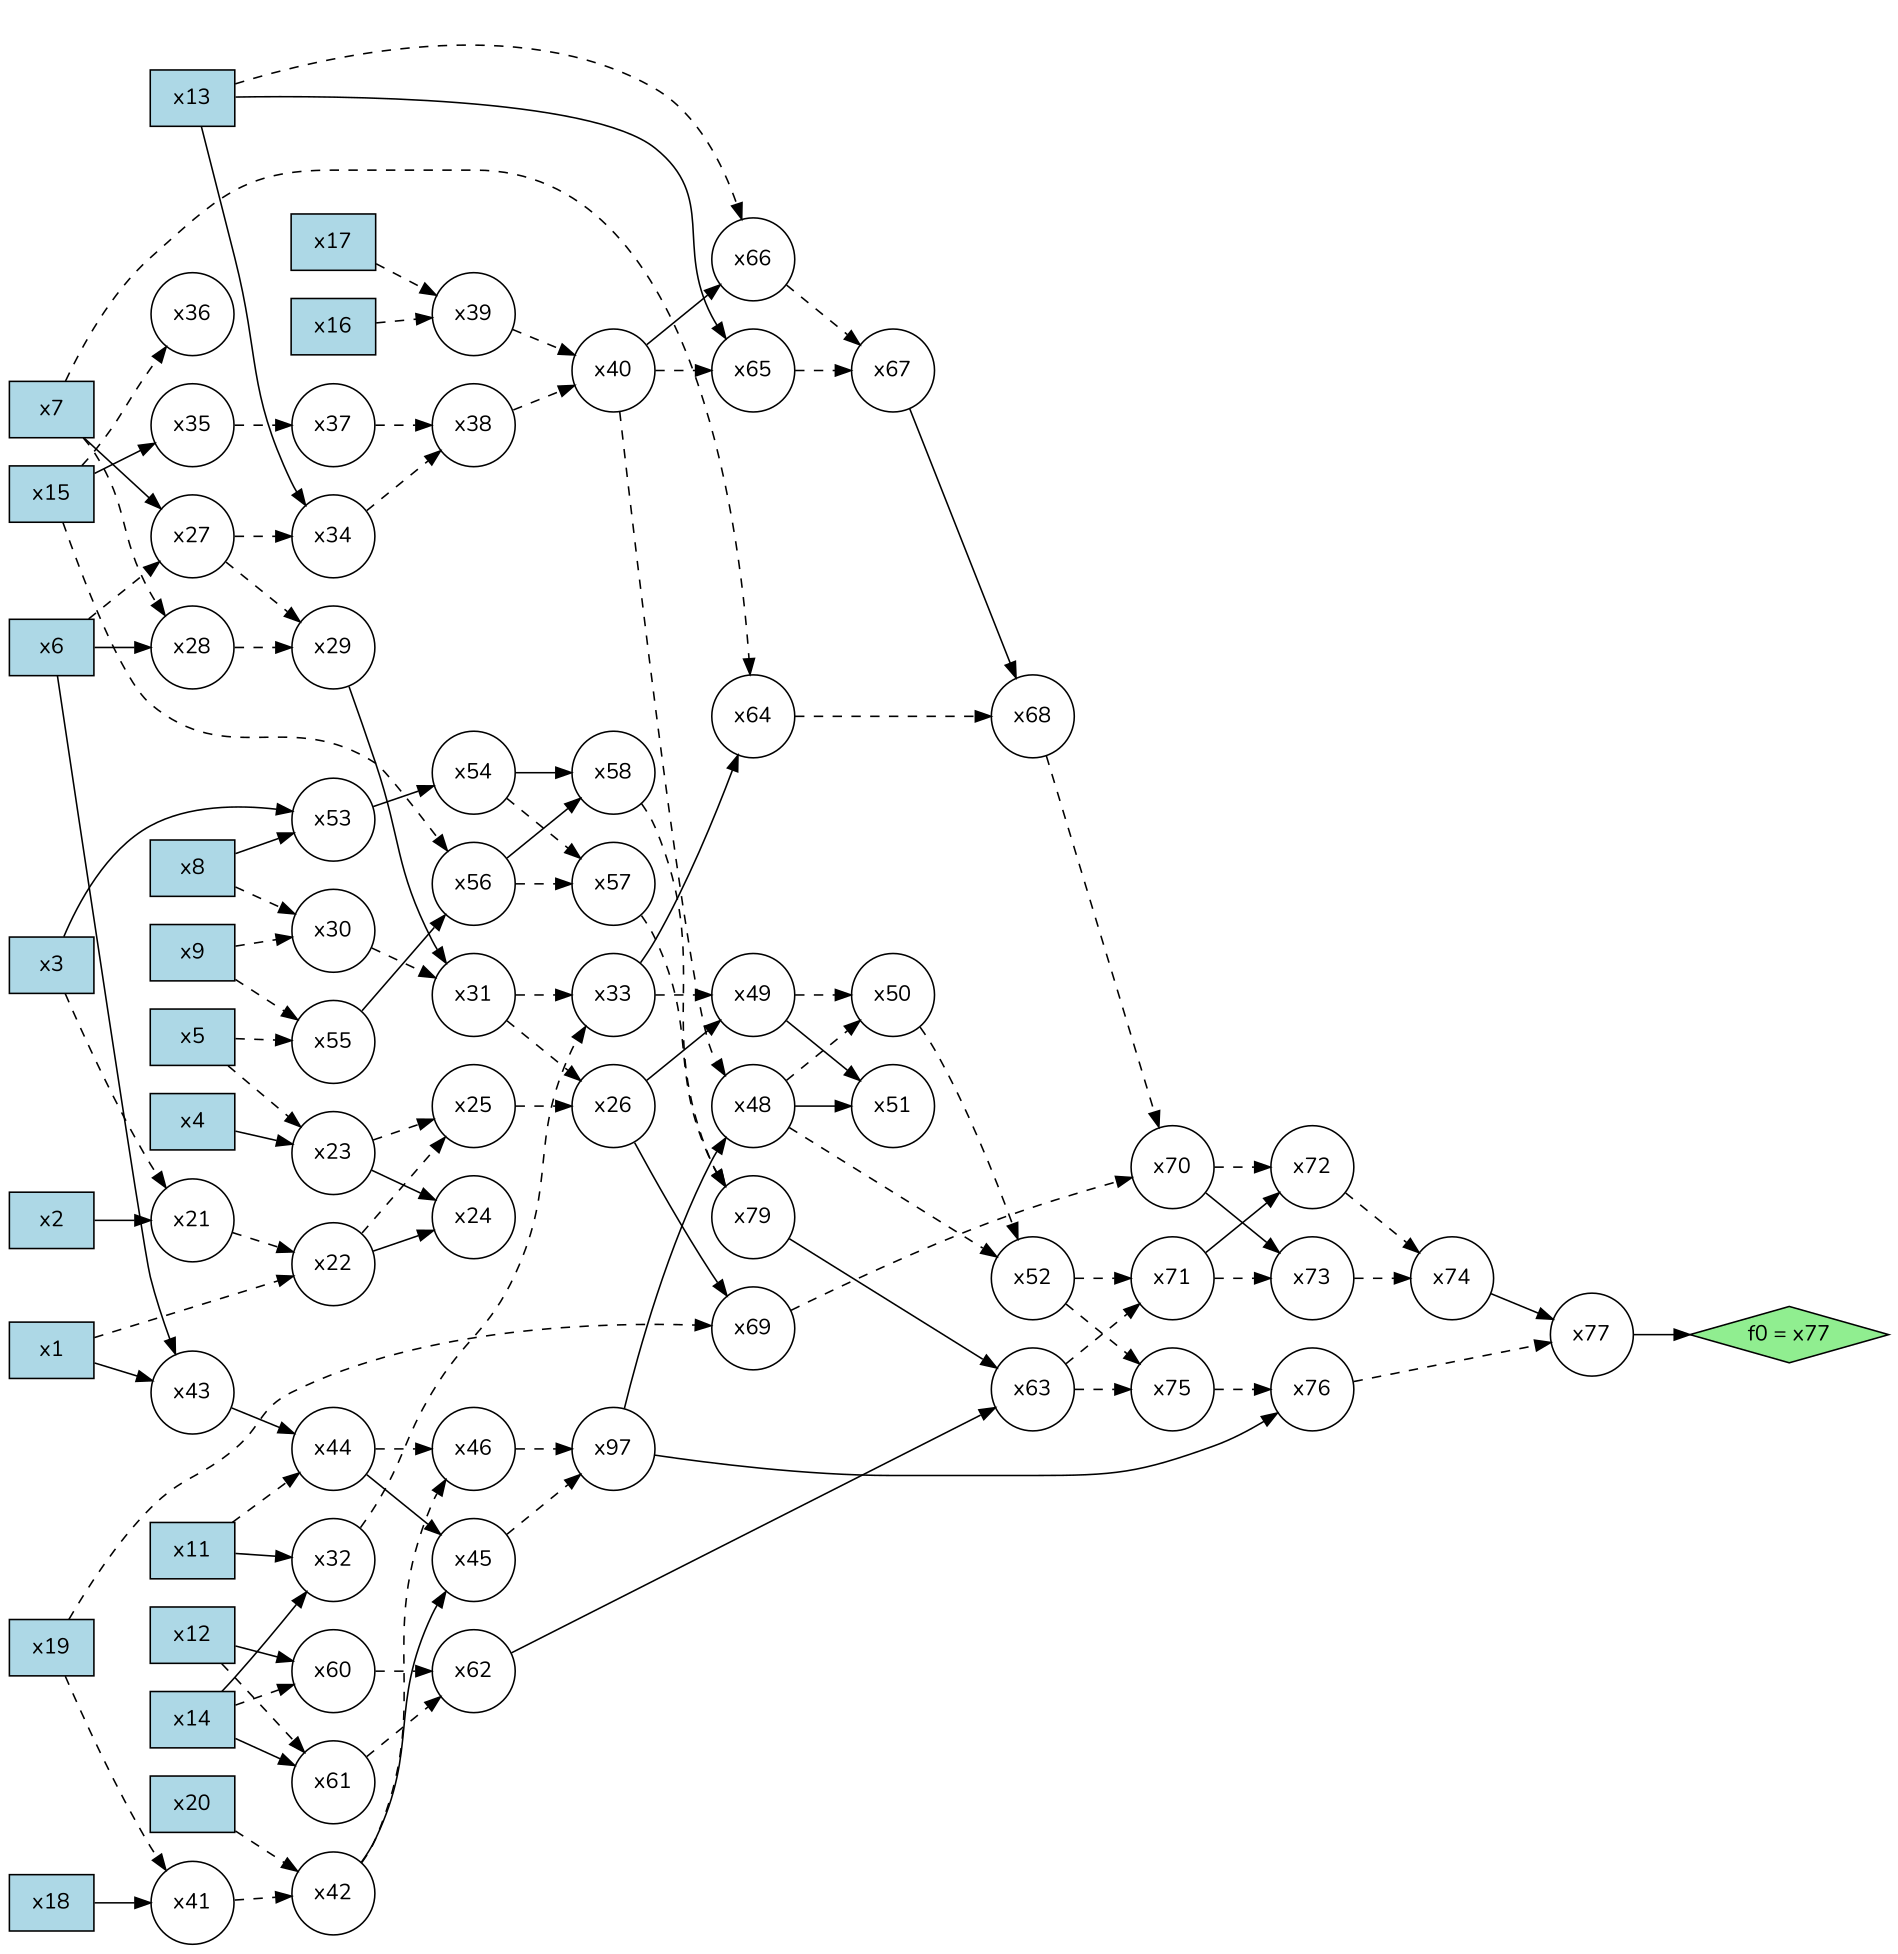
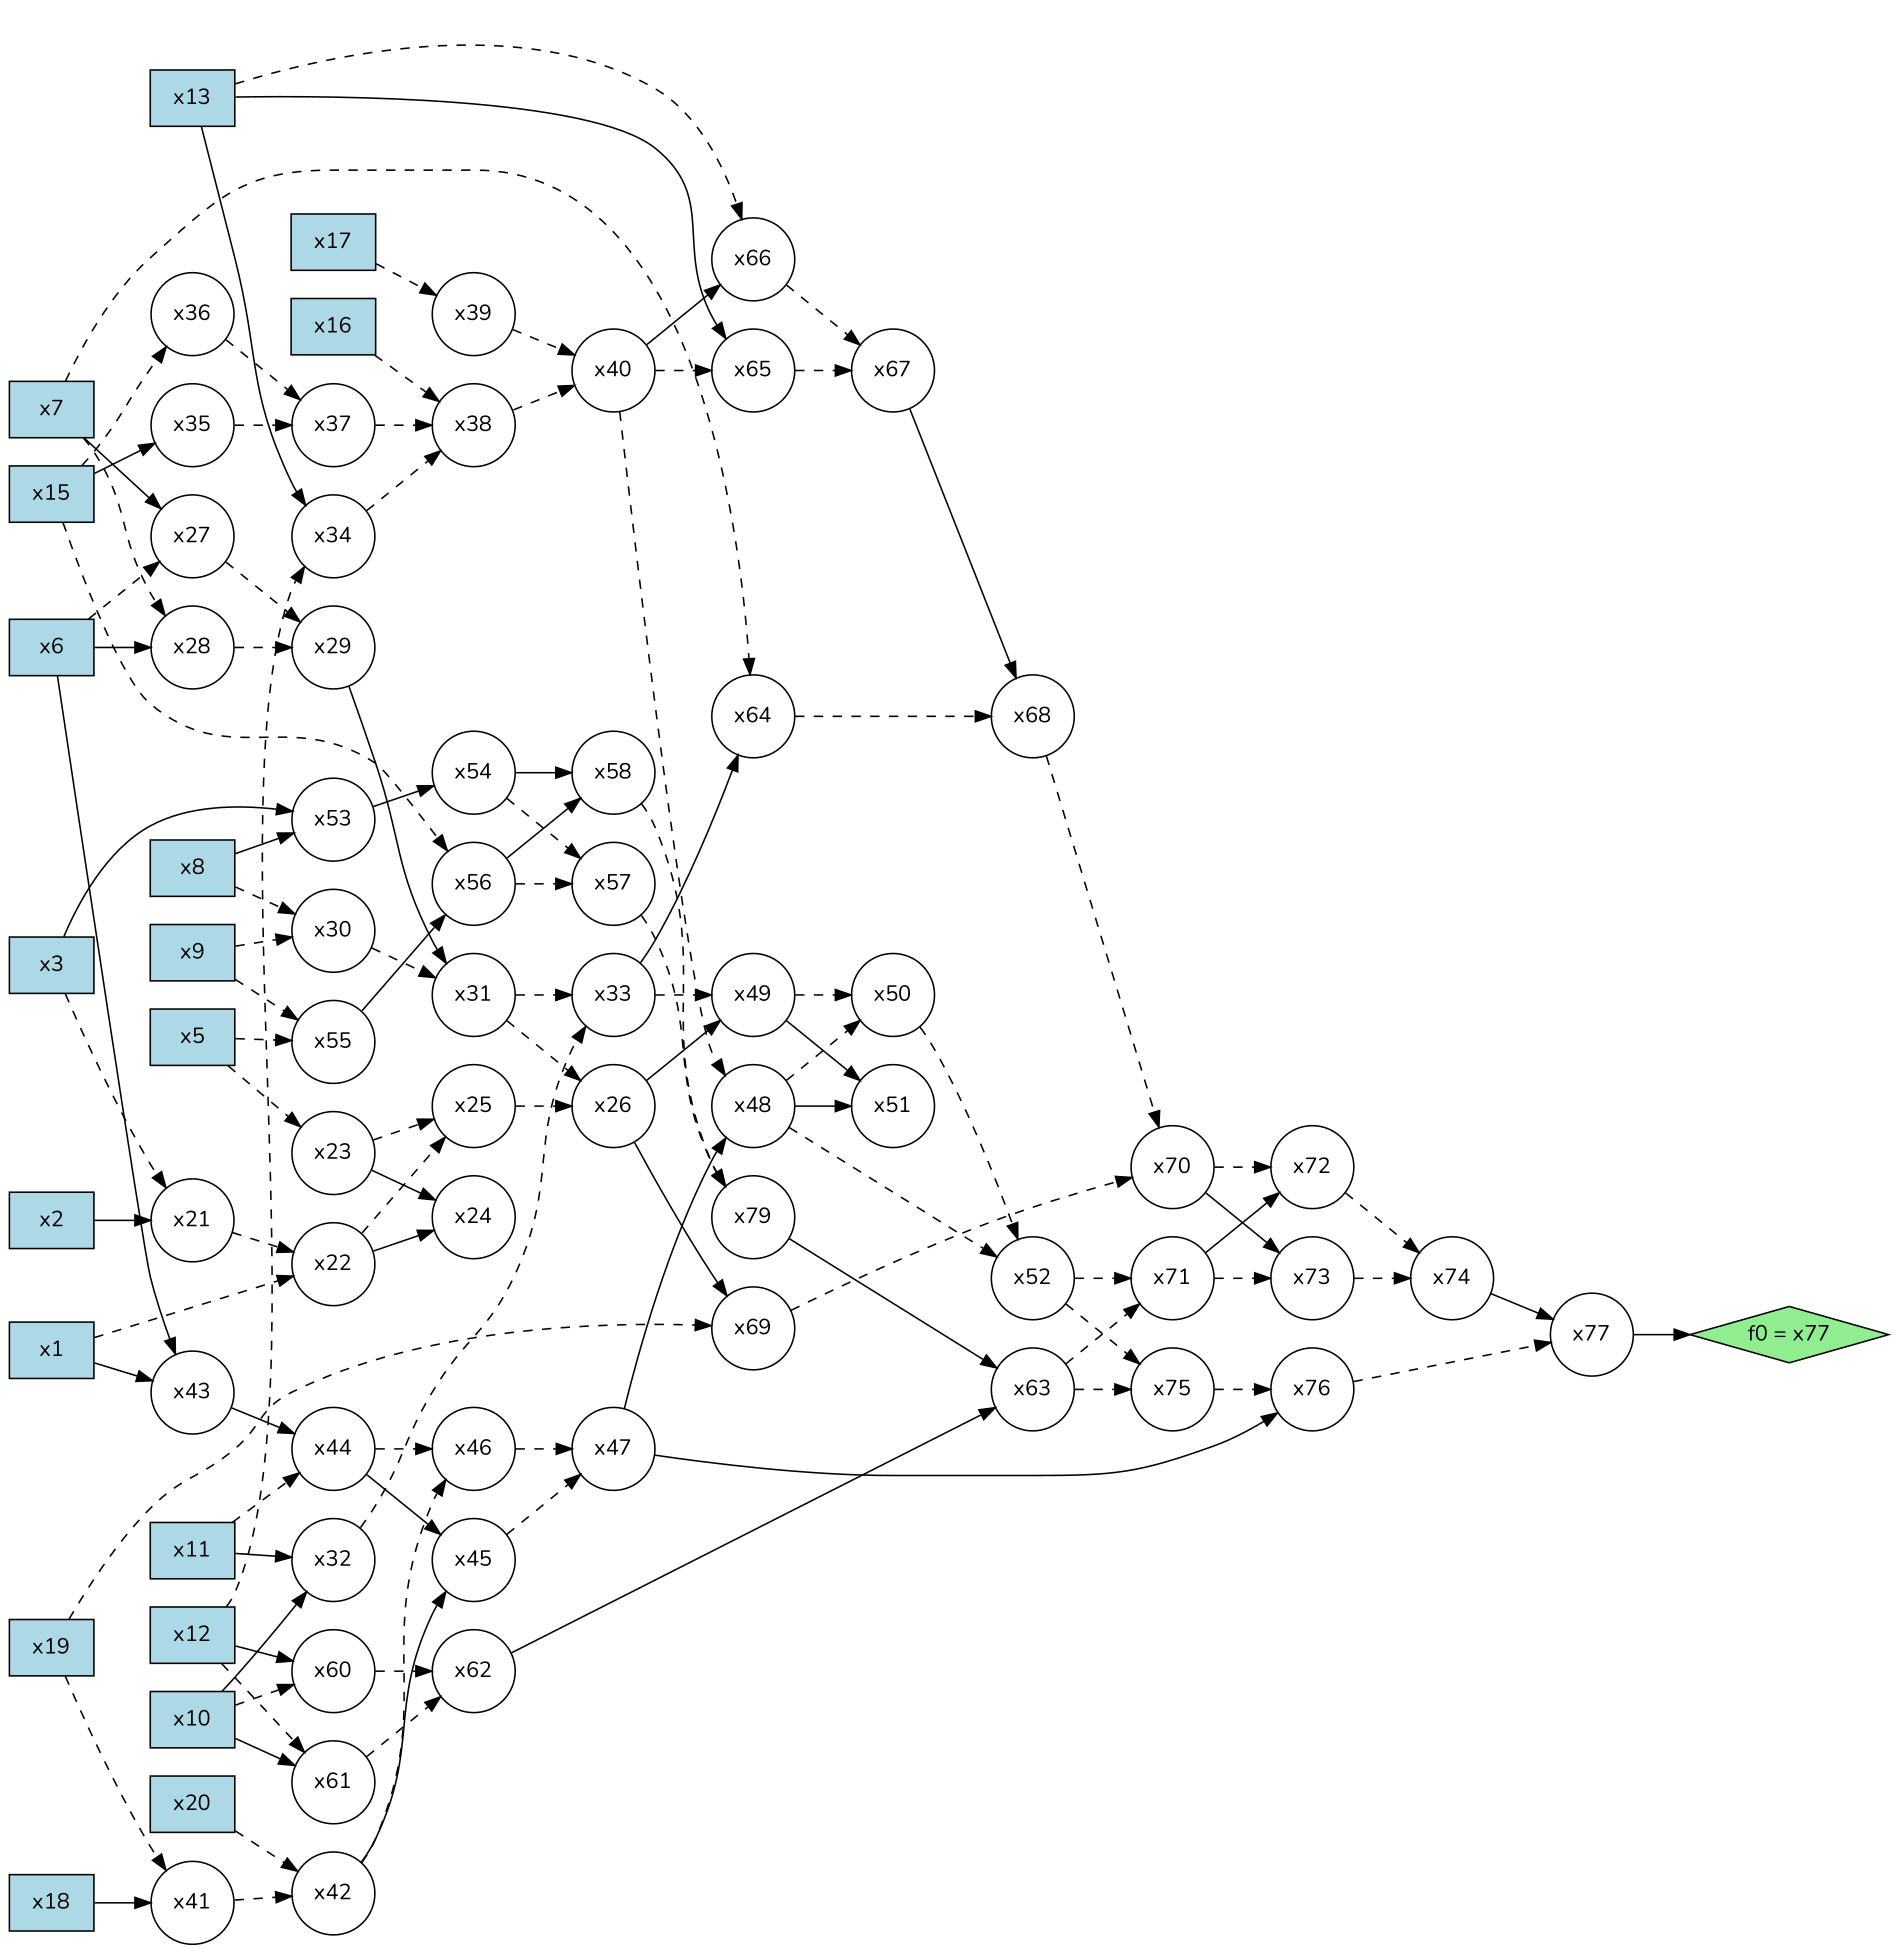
edge "x16" -> "x39": now "x16" -> "x38"
edge "x36" -> "x37": added
edge "x27" -> "x34": now "x12" -> "x34"
node "x4": removed
node "x97": label "x97" -> "x47"
node "x14": label "x14" -> "x10"
